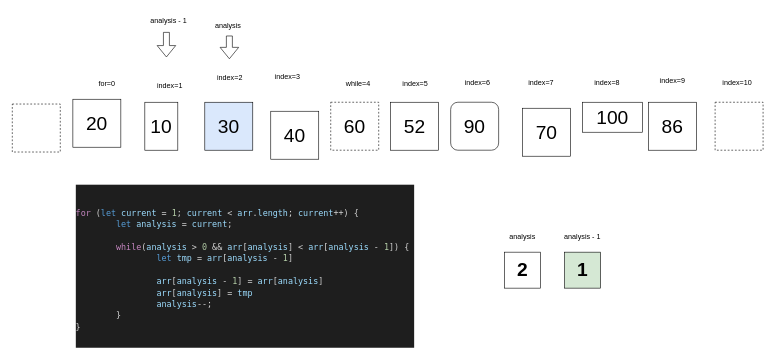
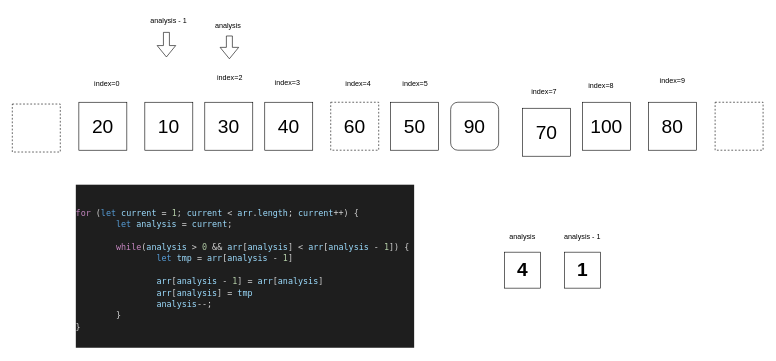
node "index=3": moved (288, 77) -> (288, 83)
node "index=6": removed
node "index=7": moved (542, 83) -> (545, 92)
node "index=8": moved (608, 83) -> (602, 86)
node "index=10": removed
node "for=0": label "for=0" -> "index=0"
node "while=4": label "while=4" -> "index=4"
node "index=1": removed
node "100": size 60x30 -> 48x48
node "20": moved (97, 123) -> (103, 126)
node "10": size 33x48 -> 48x48
node "30": fillcolor #dae8fc -> #ffffff
node "52": label "52" -> "50"
node "86": label "86" -> "80"
node "40": moved (295, 135) -> (289, 126)
node "2": label "2" -> "4"
node "1": fillcolor #d5e8d4 -> #ffffff
